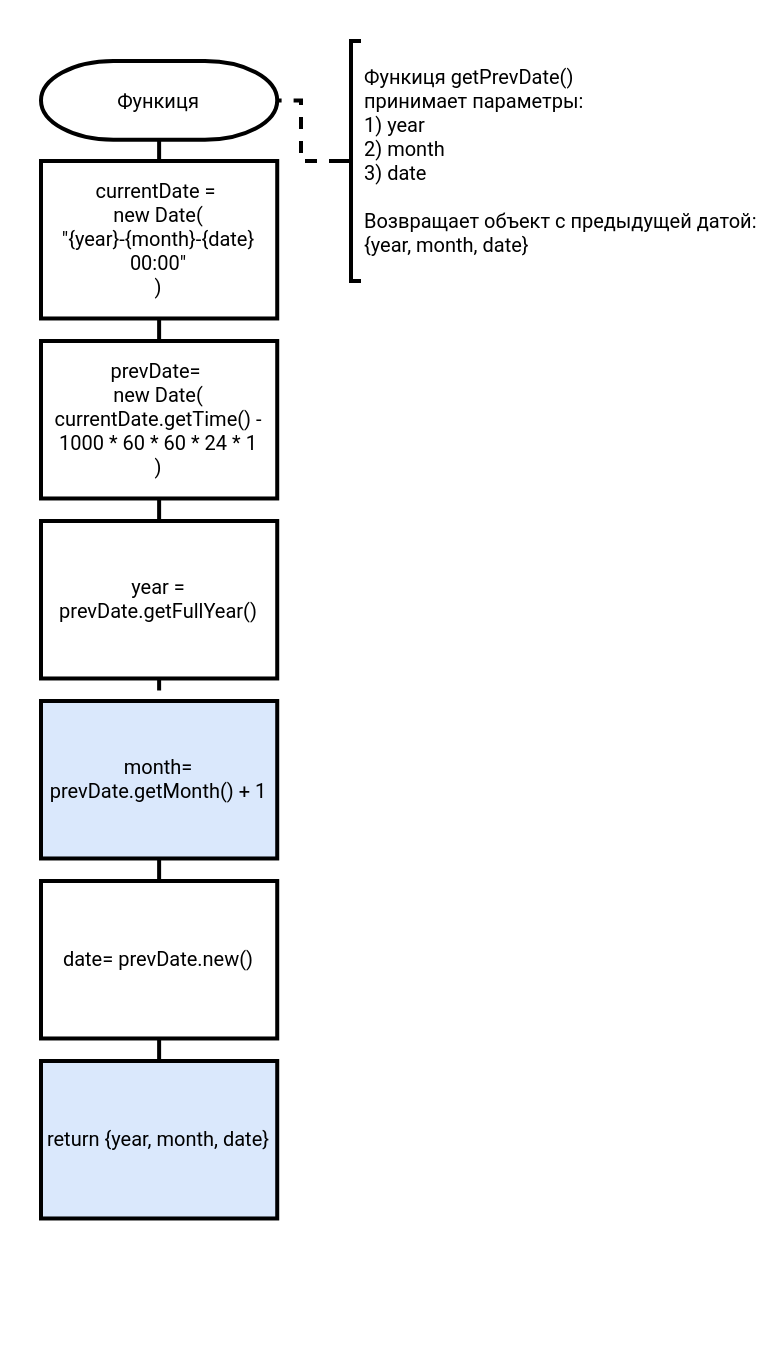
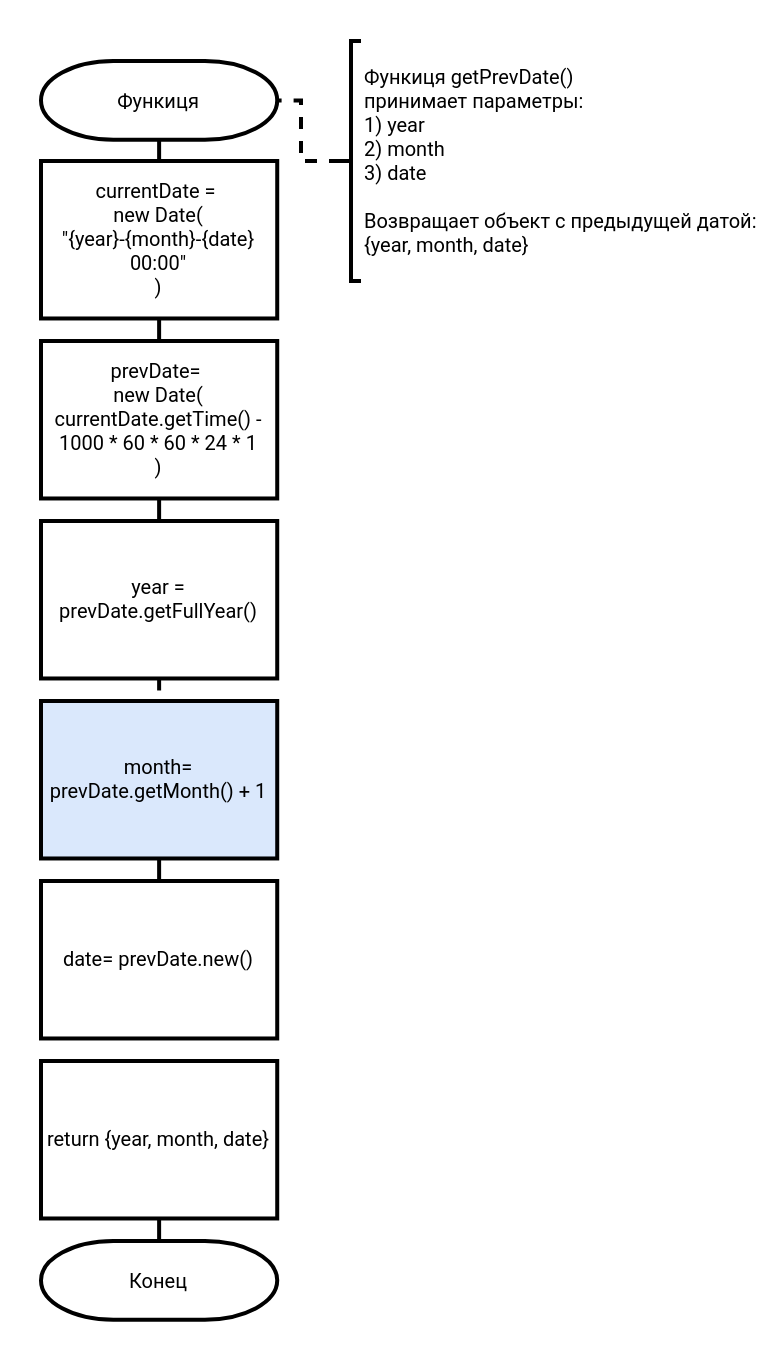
edge "date= prevDate.new()" -- "return {year, month, date}": removed
node "return {year, month, date}": fillcolor #dae8fc -> #ffffff
edge "return {year, month, date}" -- "Конец": added
node "Конец": added
